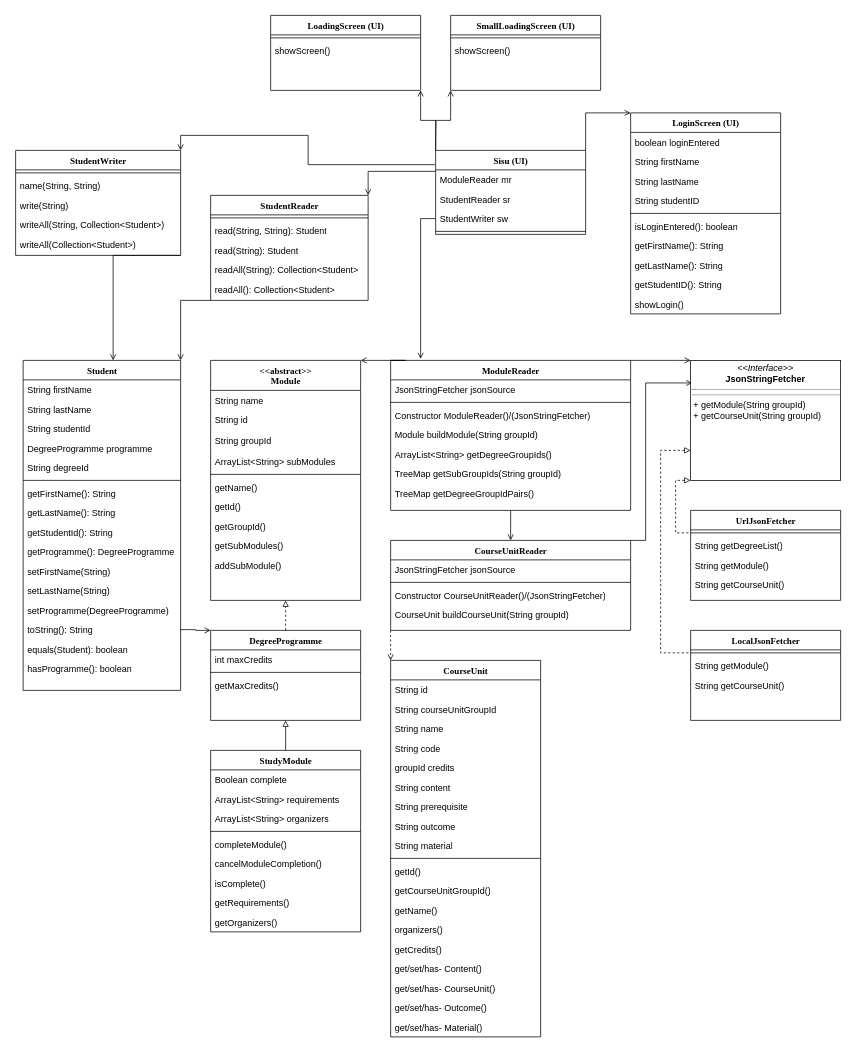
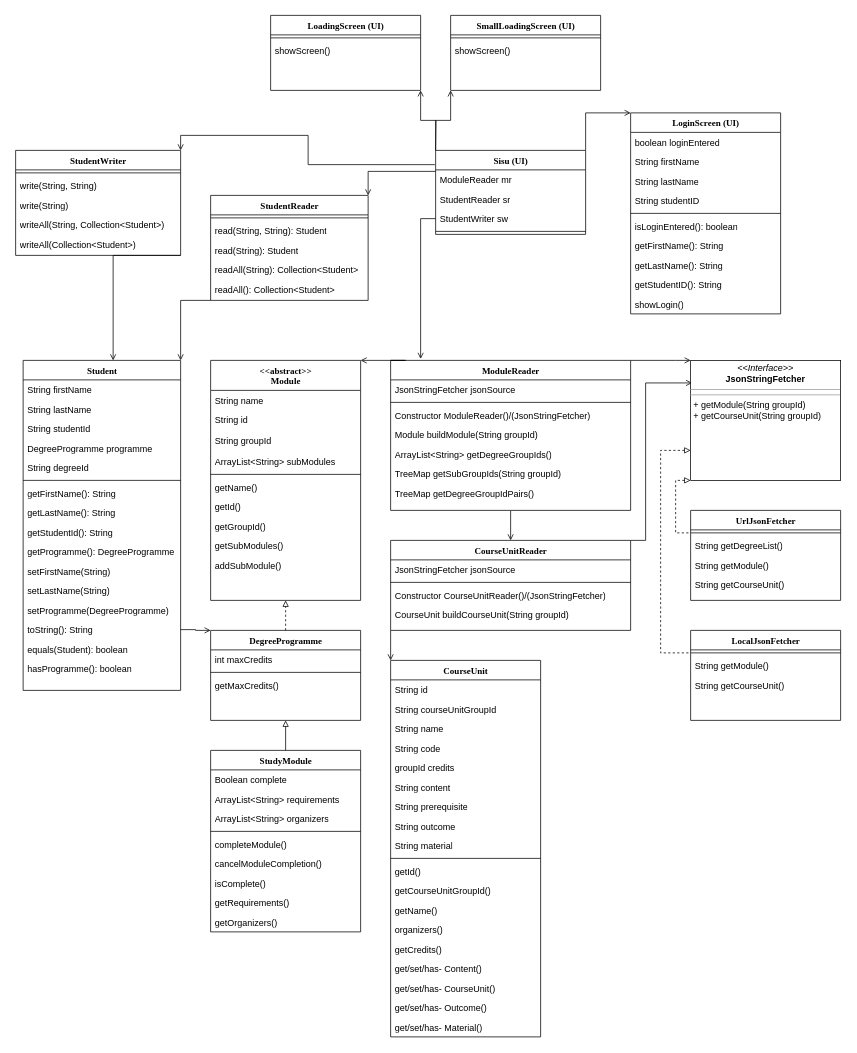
node "name(String, String)": label "name(String, String)" -> "write(String, String)"
edge "CourseUnitReader" -> "CourseUnit": style dashed -> solid
